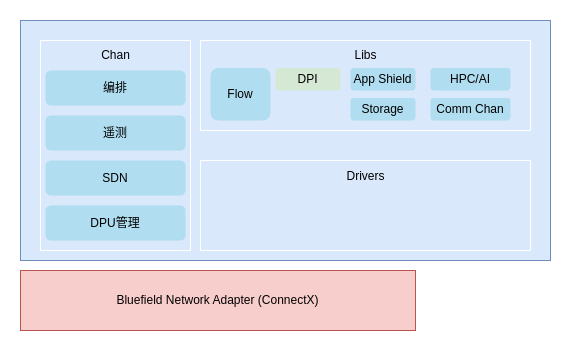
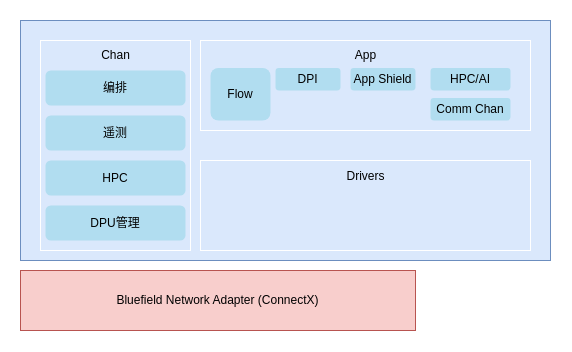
node "Libs": label "Libs" -> "App"
node "DPI": fillcolor #d5e8d4 -> #b1ddf0
node "Storage": removed
node "SDN": label "SDN" -> "HPC"
